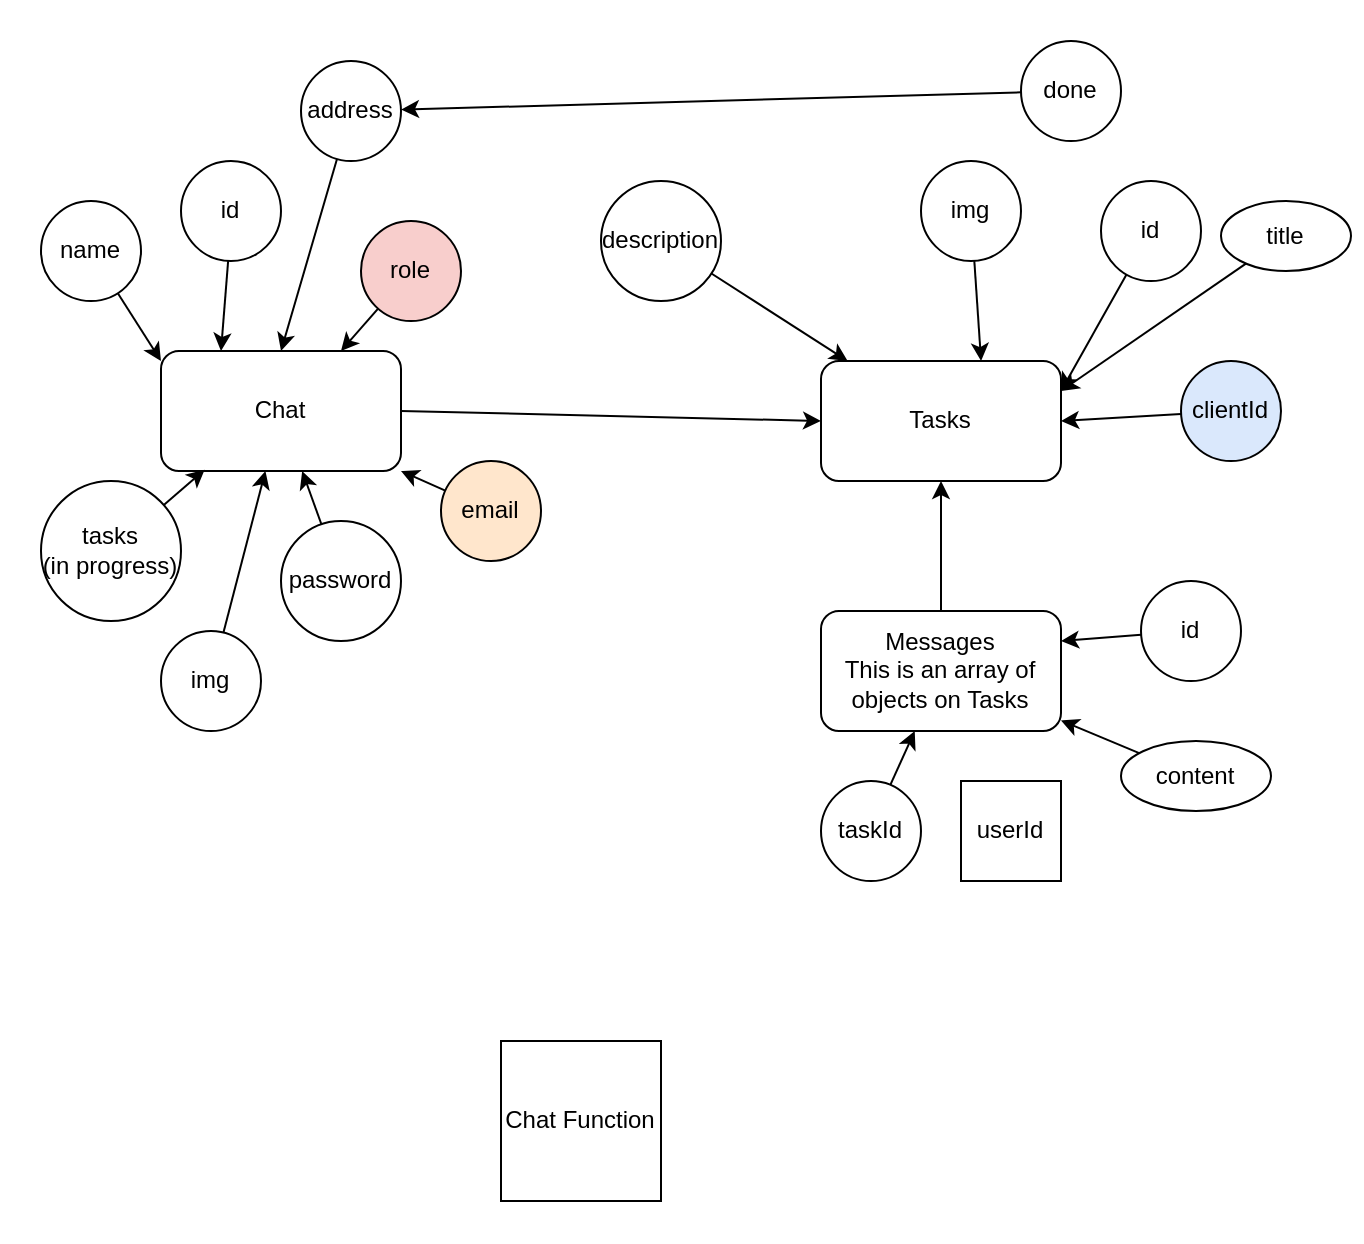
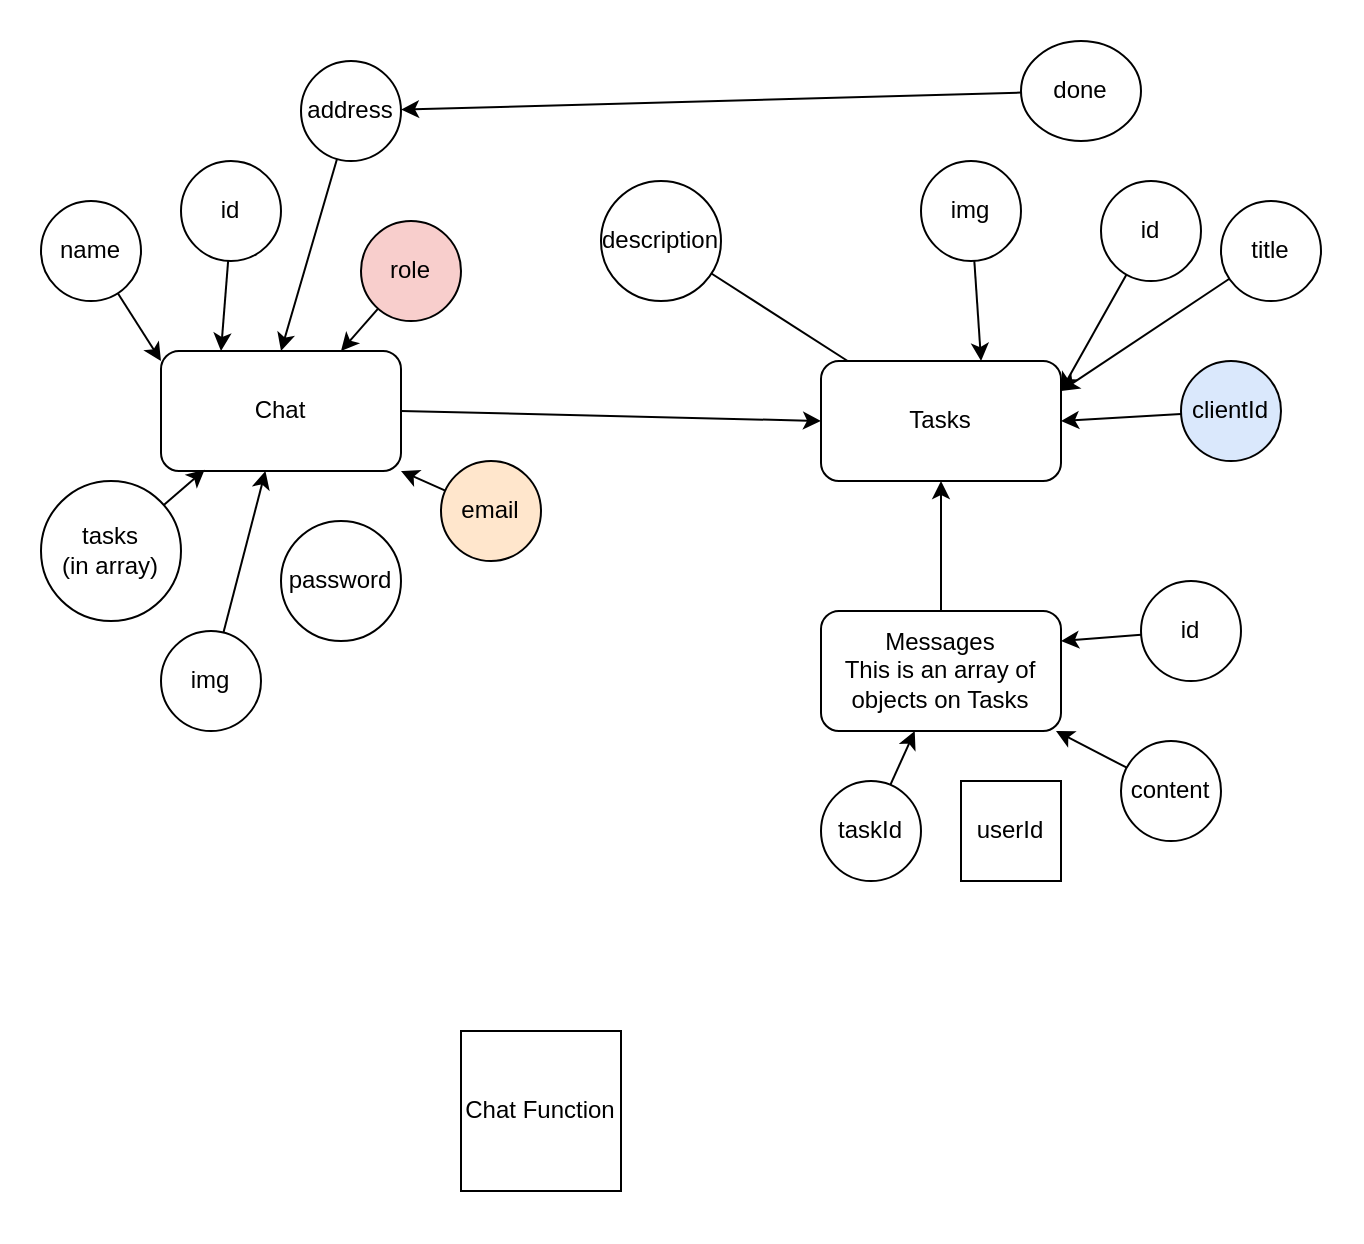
node "done": size 100x100 -> 120x100
node "title": size 130x70 -> 100x100
edge "description" -> "Tasks": arrowhead classic -> none
edge "password" -> "Chat": removed
node "tasks (in progress)": label "tasks (in progress)" -> "tasks (in array)"
node "content": size 150x70 -> 100x100
node "Chat Function": moved (581, 1121) -> (541, 1111)
